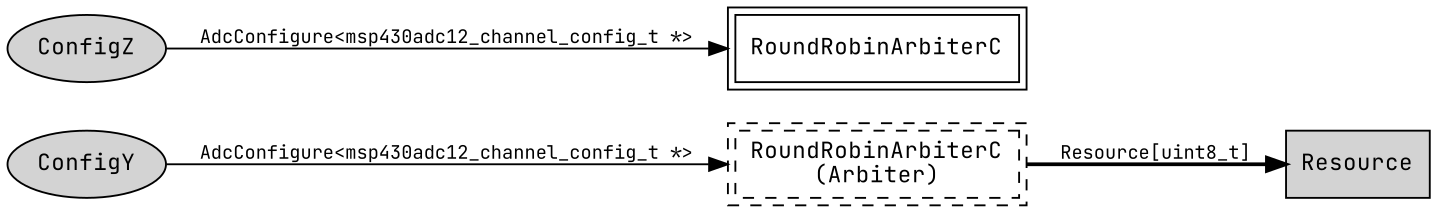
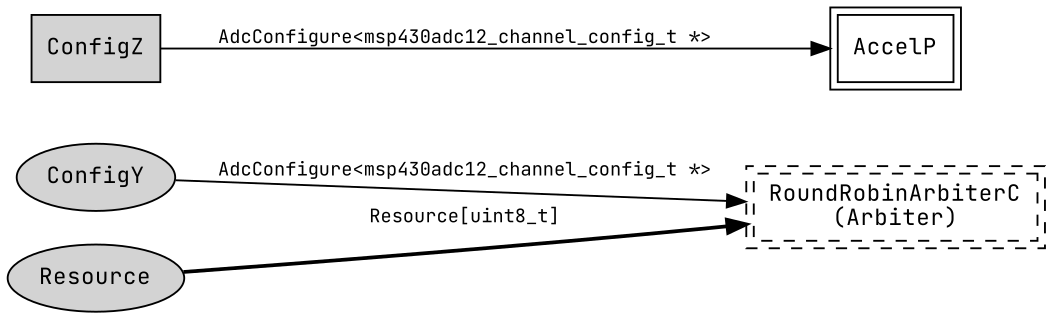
node "ConfigZ": shape ellipse -> box
node "RoundRobinArbiterC": label "RoundRobinArbiterC" -> "AccelP"
edge "RoundRobinArbiterC (Arbiter)" -> "Resource": reversed
node "Resource": shape box -> ellipse
